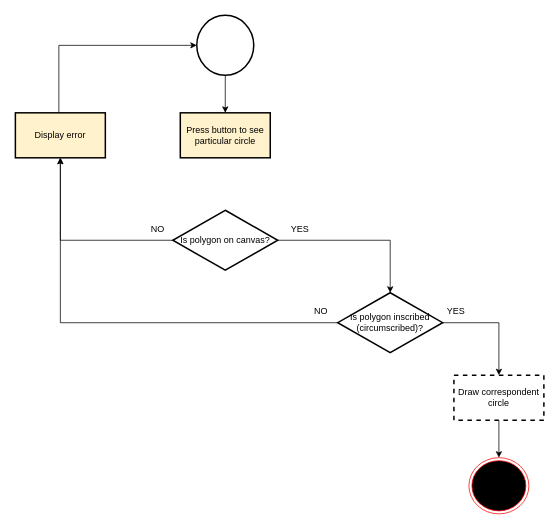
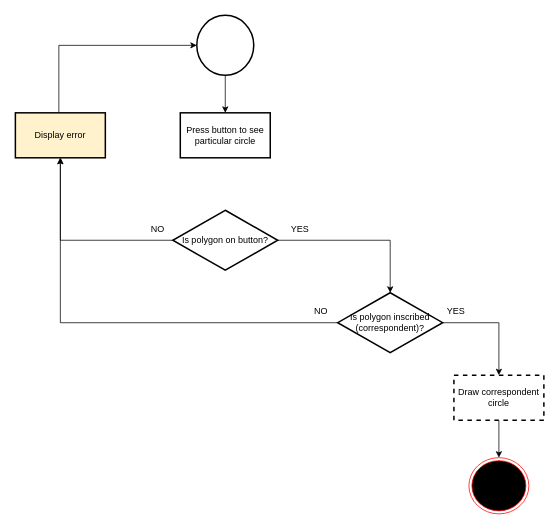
node "Press button to see particular circle": fillcolor #fff2cc -> #ffffff
node "Is polygon on canvas?": label "Is polygon on canvas?" -> "Is polygon on button?"
node "Is polygon inscribed (circumscribed)?": label "Is polygon inscribed (circumscribed)?" -> "Is polygon inscribed (correspondent)?"
